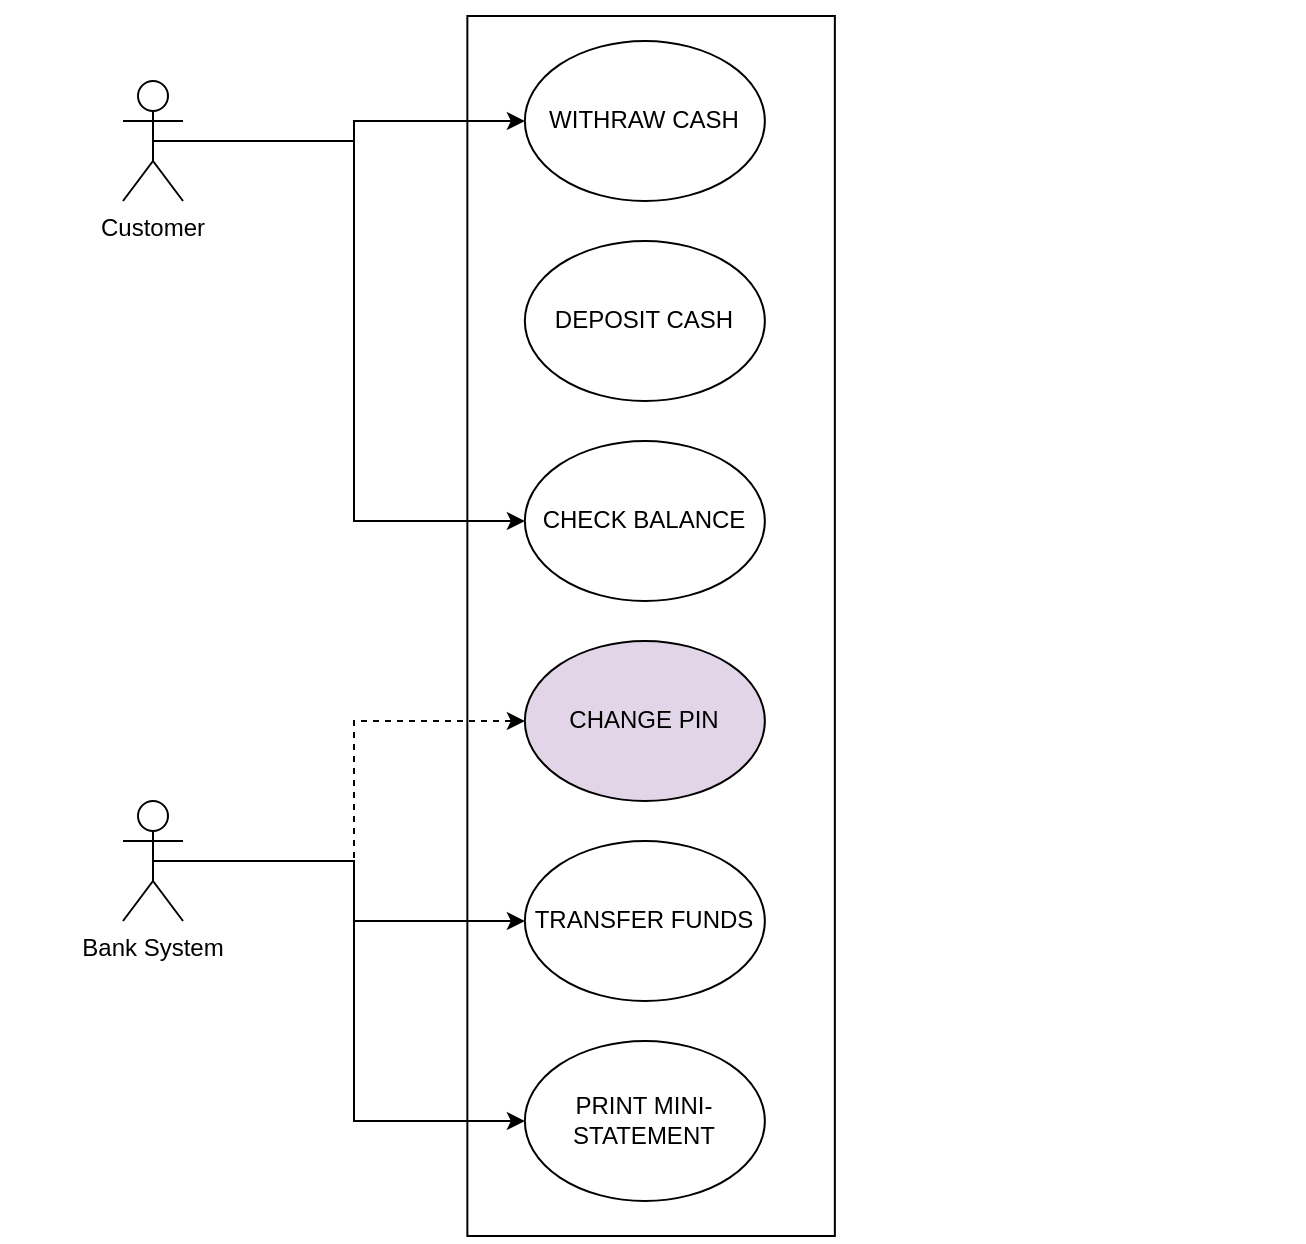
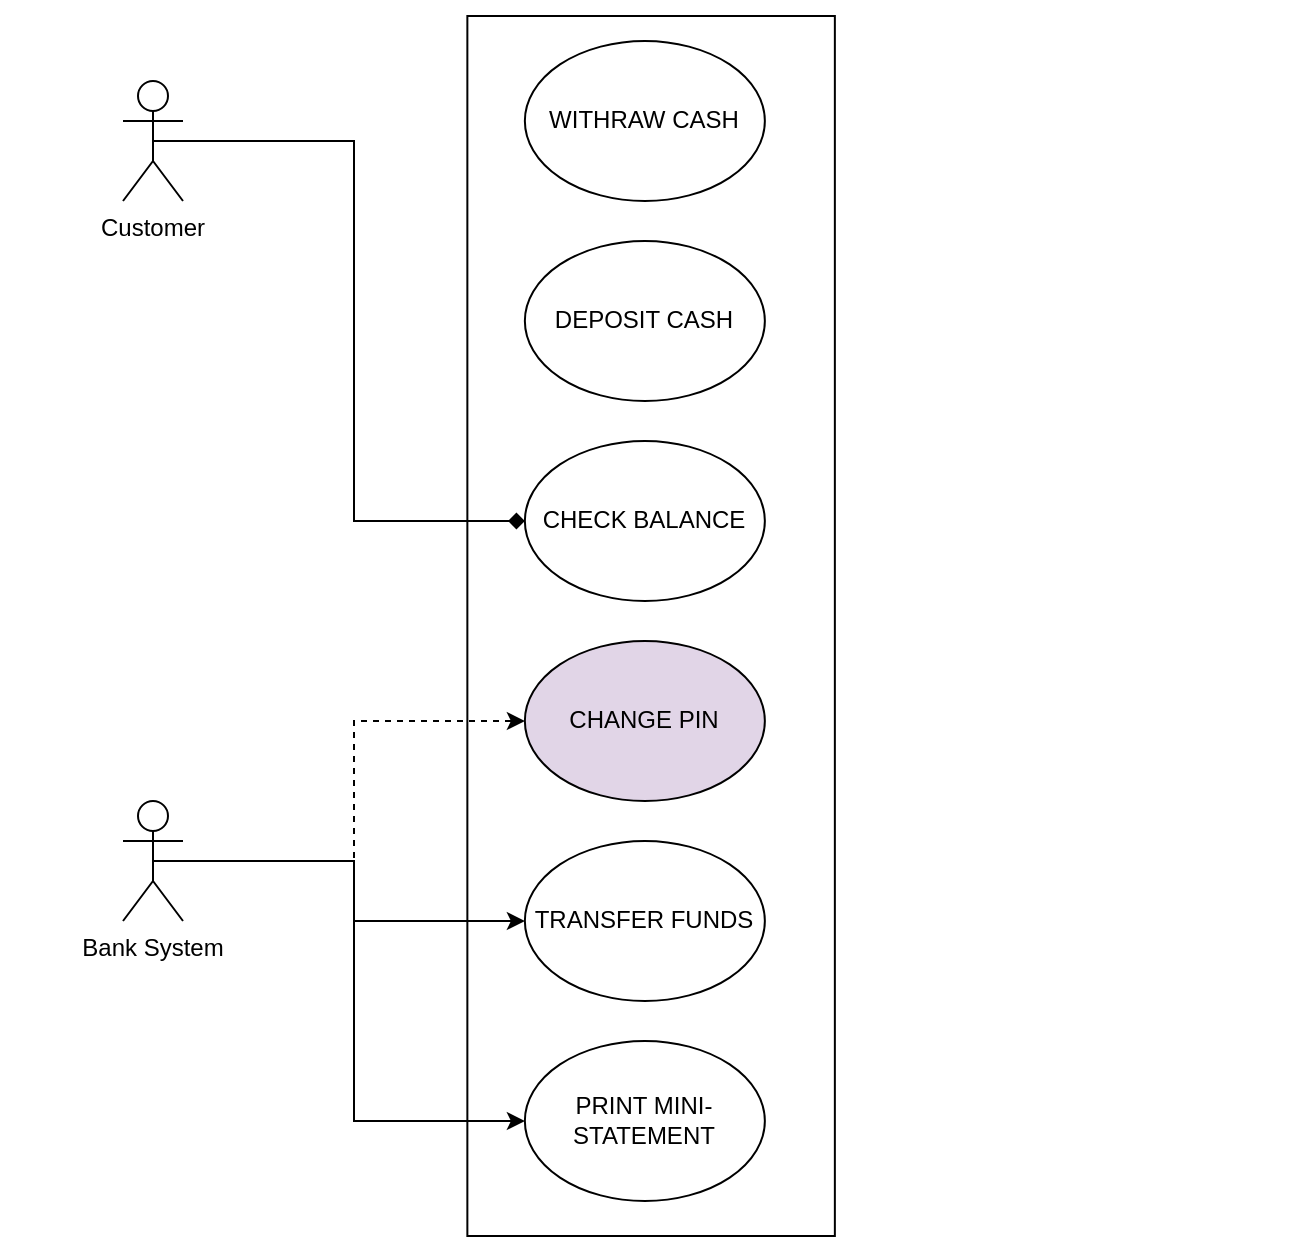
edge "Customer" -> "WITHRAW CASH": removed
edge "Customer" -> "CHECK BALANCE": arrowhead classic -> diamond
